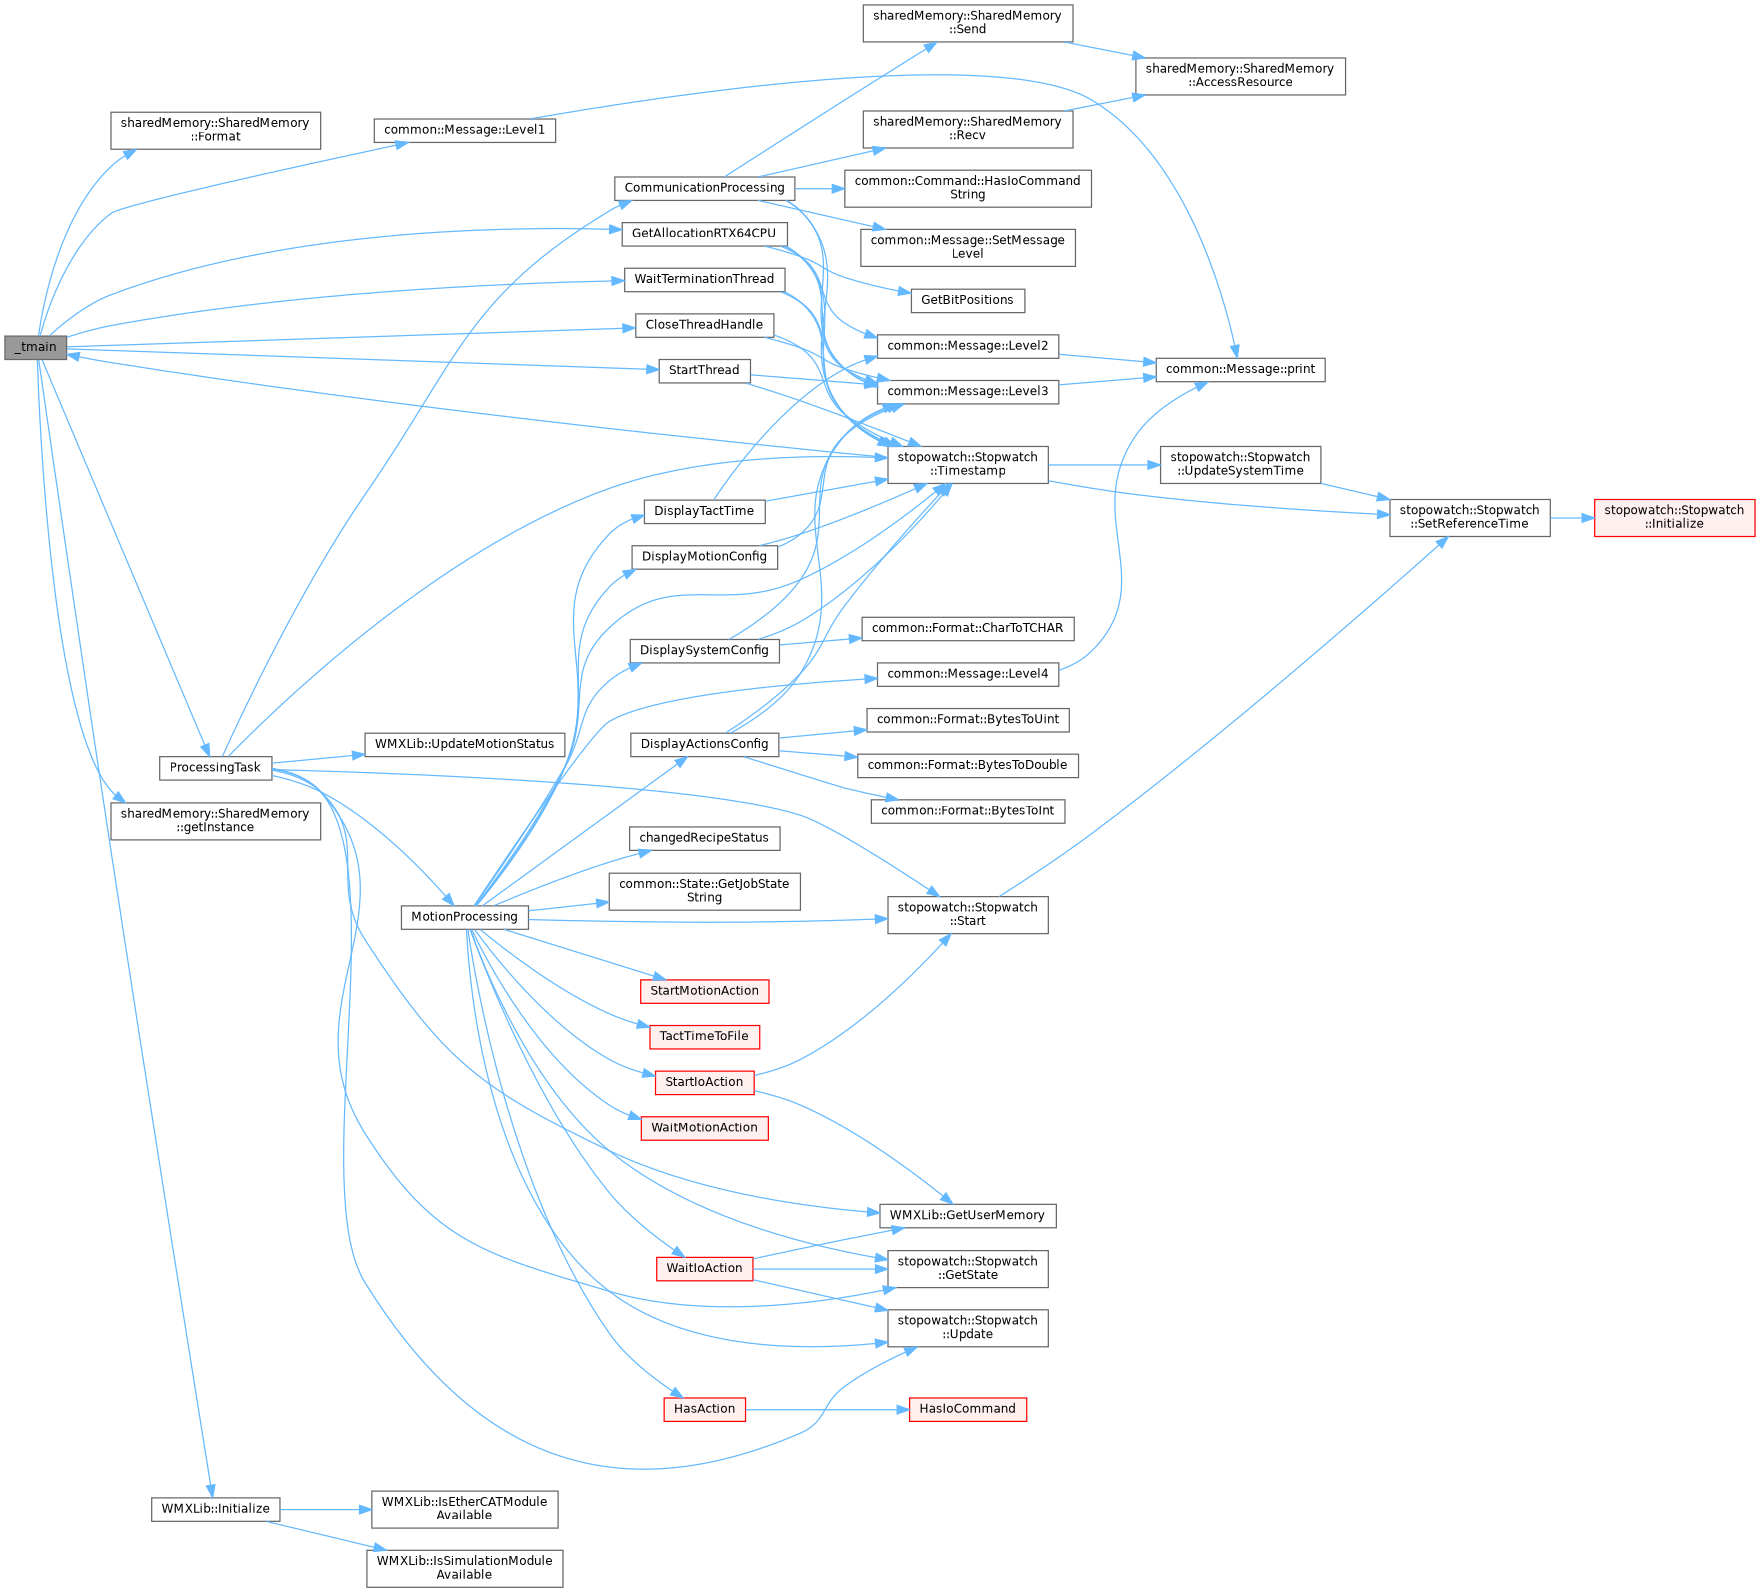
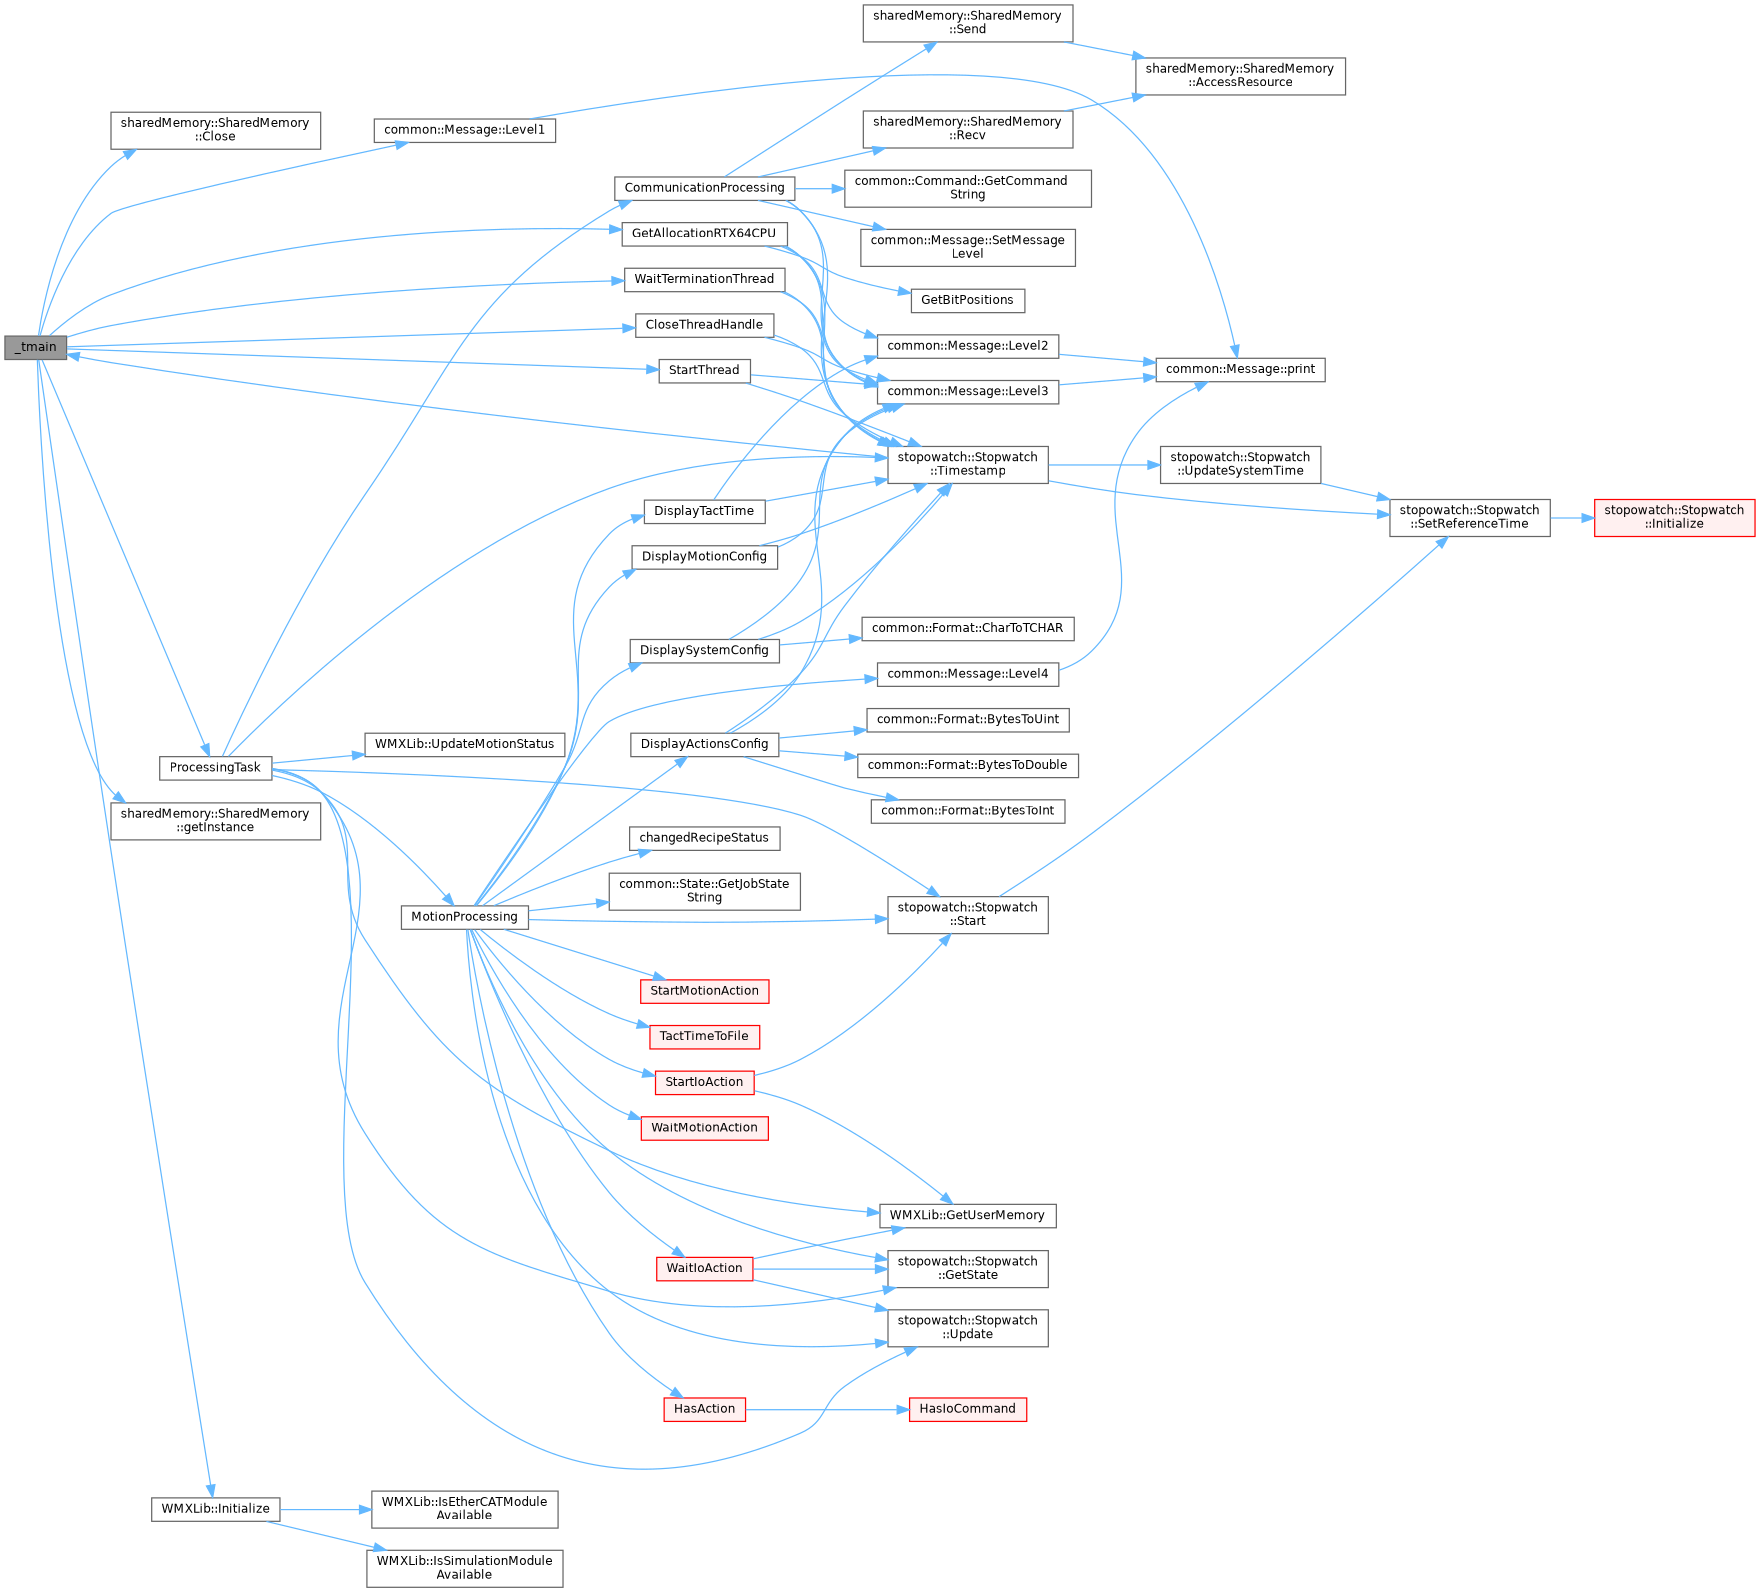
node "sharedMemory::SharedMemory ::Format": label "sharedMemory::SharedMemory ::Format" -> "sharedMemory::SharedMemory ::Close"
node "common::Command::HasIoCommand String": label "common::Command::HasIoCommand String" -> "common::Command::GetCommand String"
edge "MotionProcessing" -> "stopowatch::Stopwatch ::Timestamp": removed
